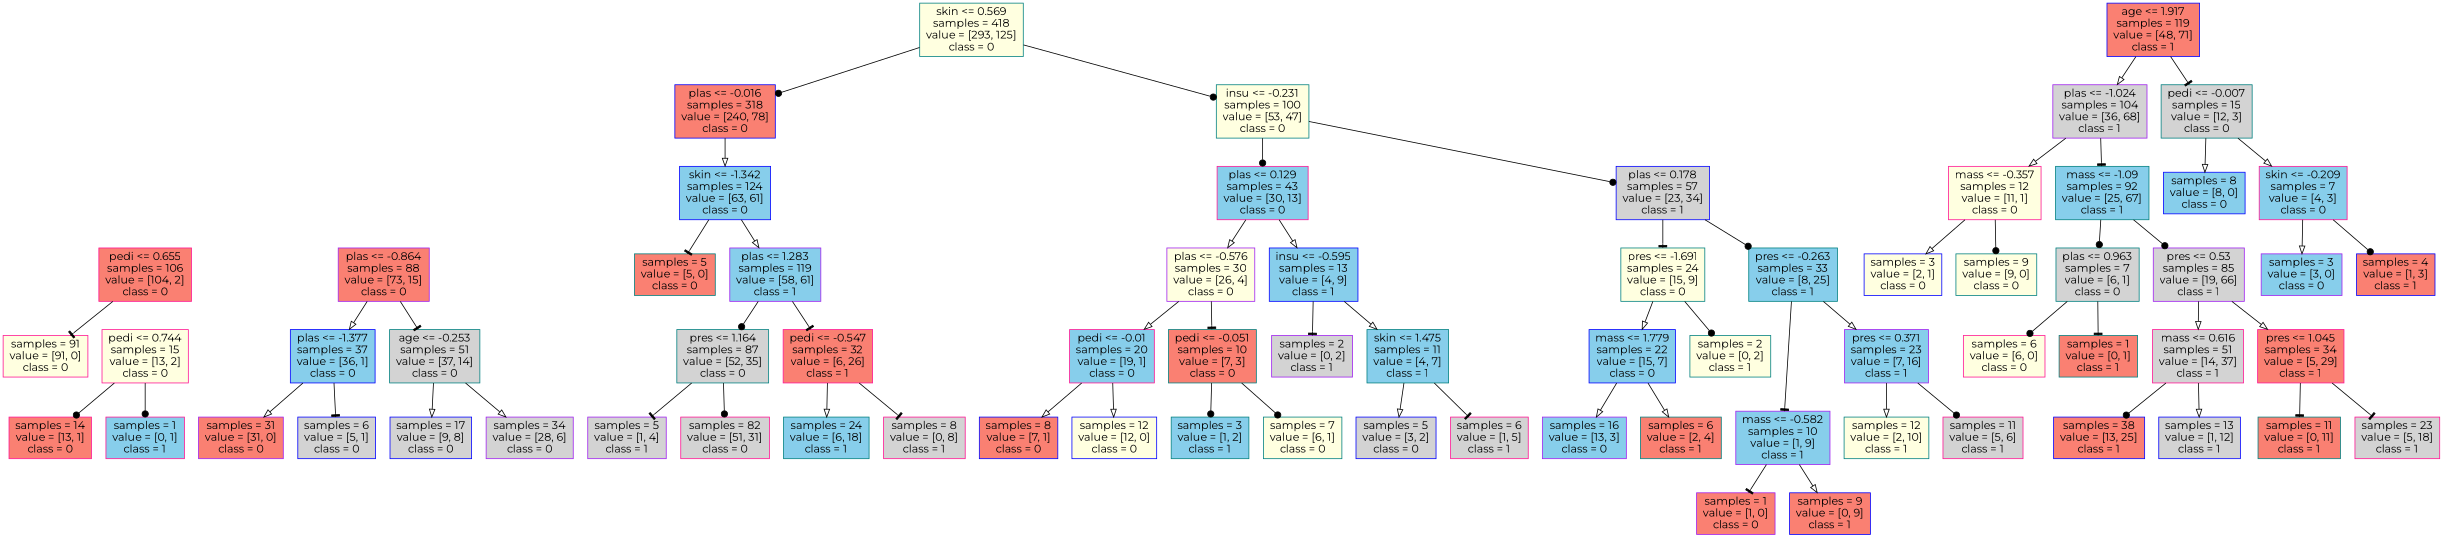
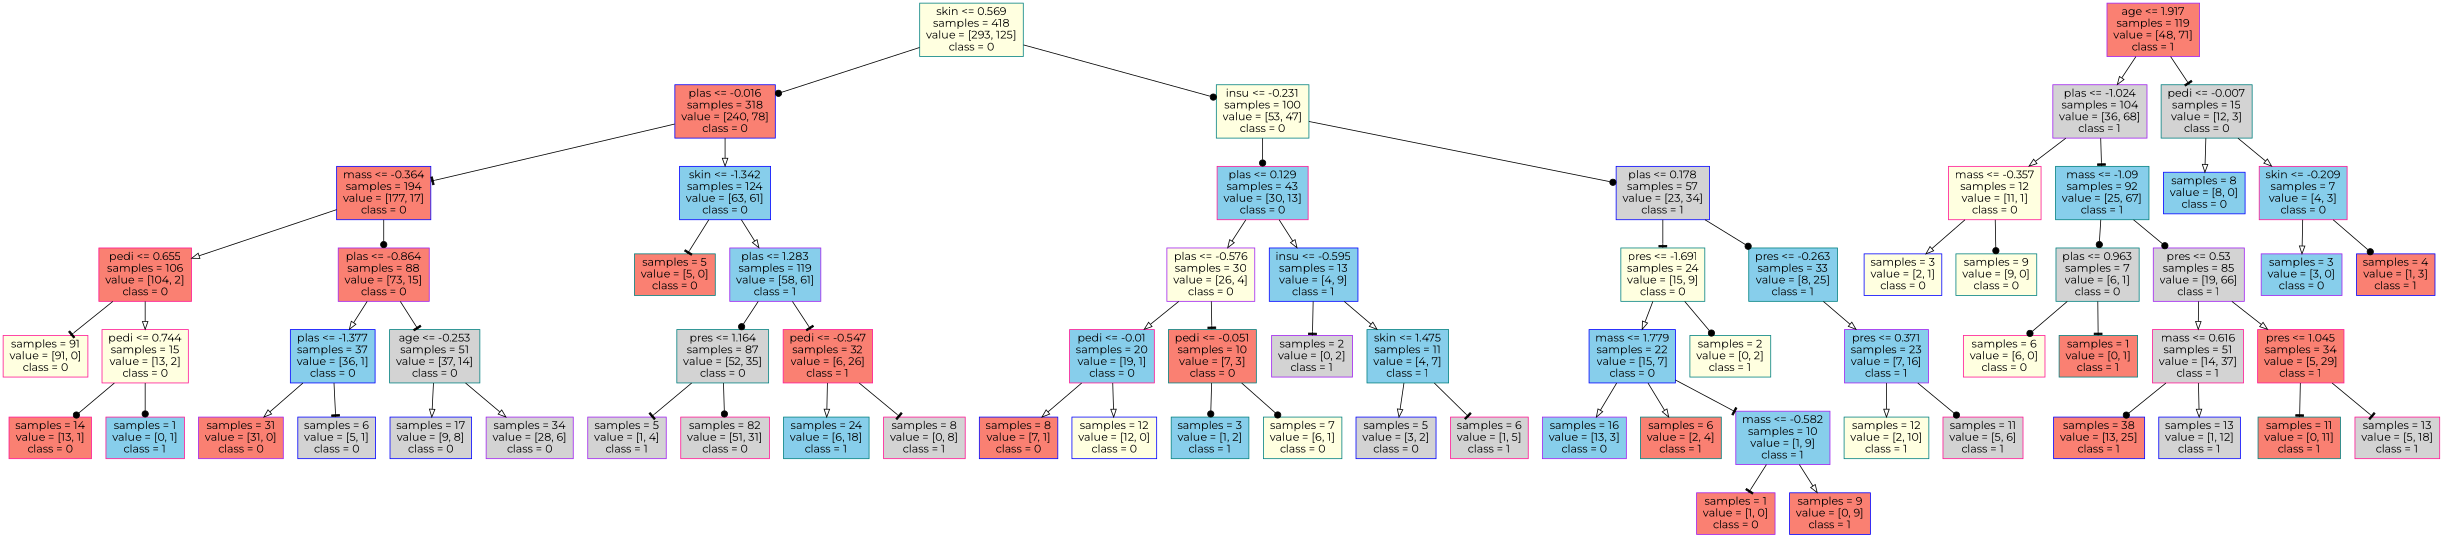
node "age <= 1.917 samples = 119 value = [48, 71] class = 1": color blue -> purple
node "mass <= -0.364 samples = 194 value = [177, 17] class = 0": added
edge "pedi <= 0.655 samples = 106 value = [104, 2] class = 0" -> "pedi <= 0.744 samples = 15 value = [13, 2] class = 0": added
edge "pres <= -0.263 samples = 33 value = [8, 25] class = 1" -> "mass <= -0.582 samples = 10 value = [1, 9] class = 1": now "mass <= 1.779 samples = 22 value = [15, 7] class = 0" -> "mass <= -0.582 samples = 10 value = [1, 9] class = 1"
node "samples = 23 value = [5, 18] class = 1": label "samples = 23 value = [5, 18] class = 1" -> "samples = 13 value = [5, 18] class = 1"
